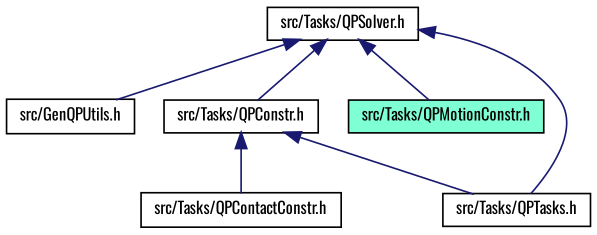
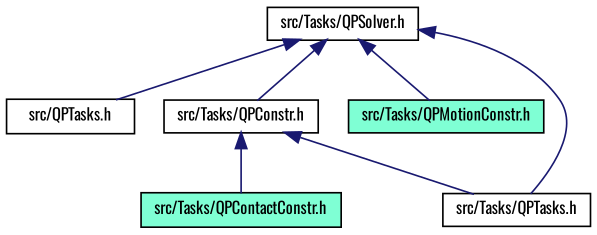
node "src/GenQPUtils.h": label "src/GenQPUtils.h" -> "src/QPTasks.h"
node "src/Tasks/QPContactConstr.h": fillcolor white -> aquamarine
